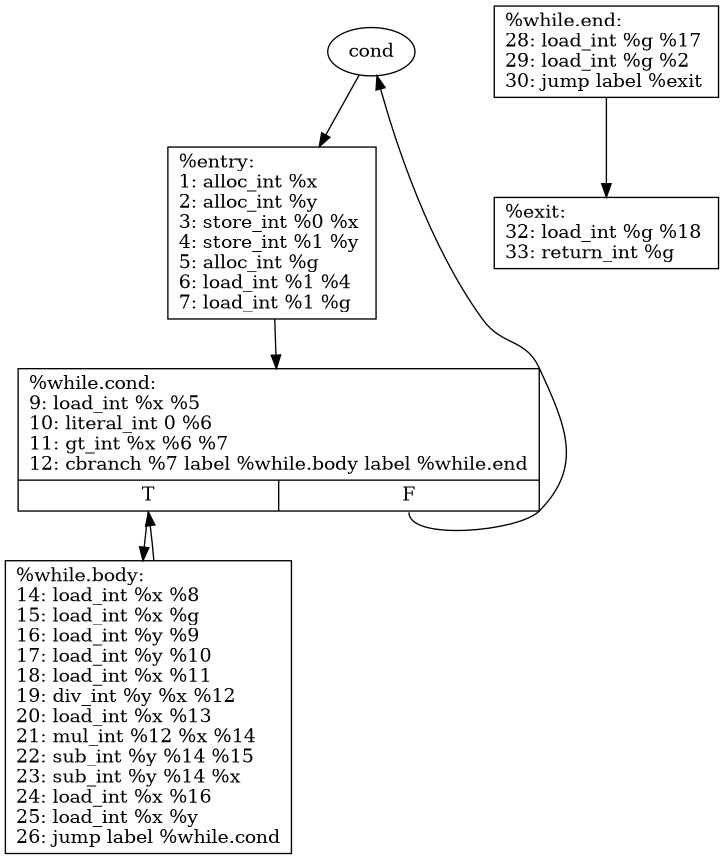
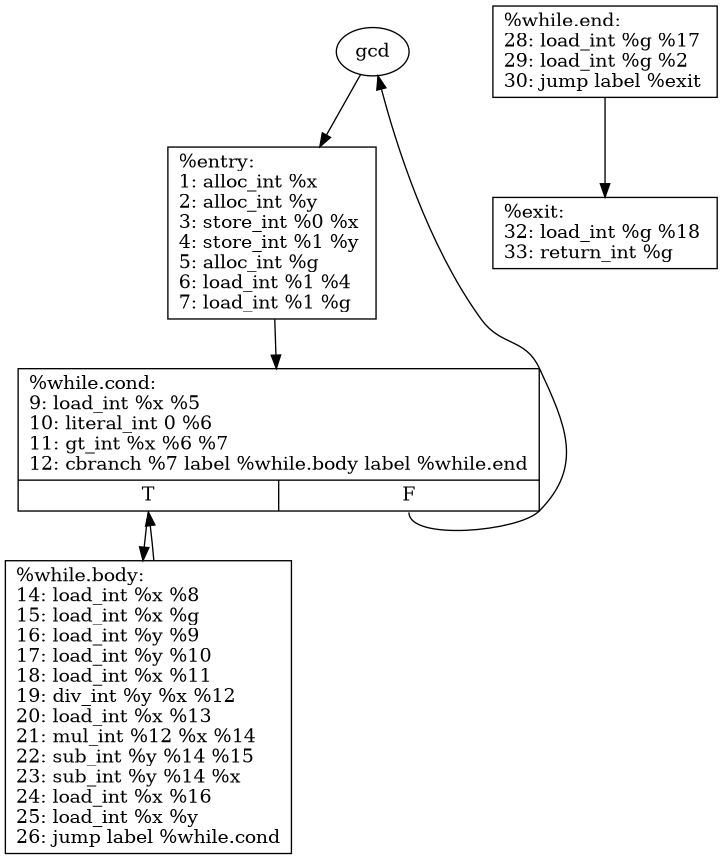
node "cond": label "cond" -> "gcd"
